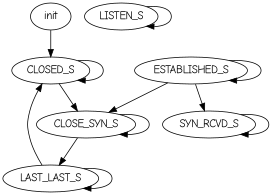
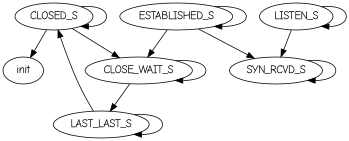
edge "init" -> "CLOSED_S": reversed
edge "LISTEN_S" -> "SYN_RCVD_S": added
node "CLOSE_SYN_S": label "CLOSE_SYN_S" -> "CLOSE_WAIT_S"
